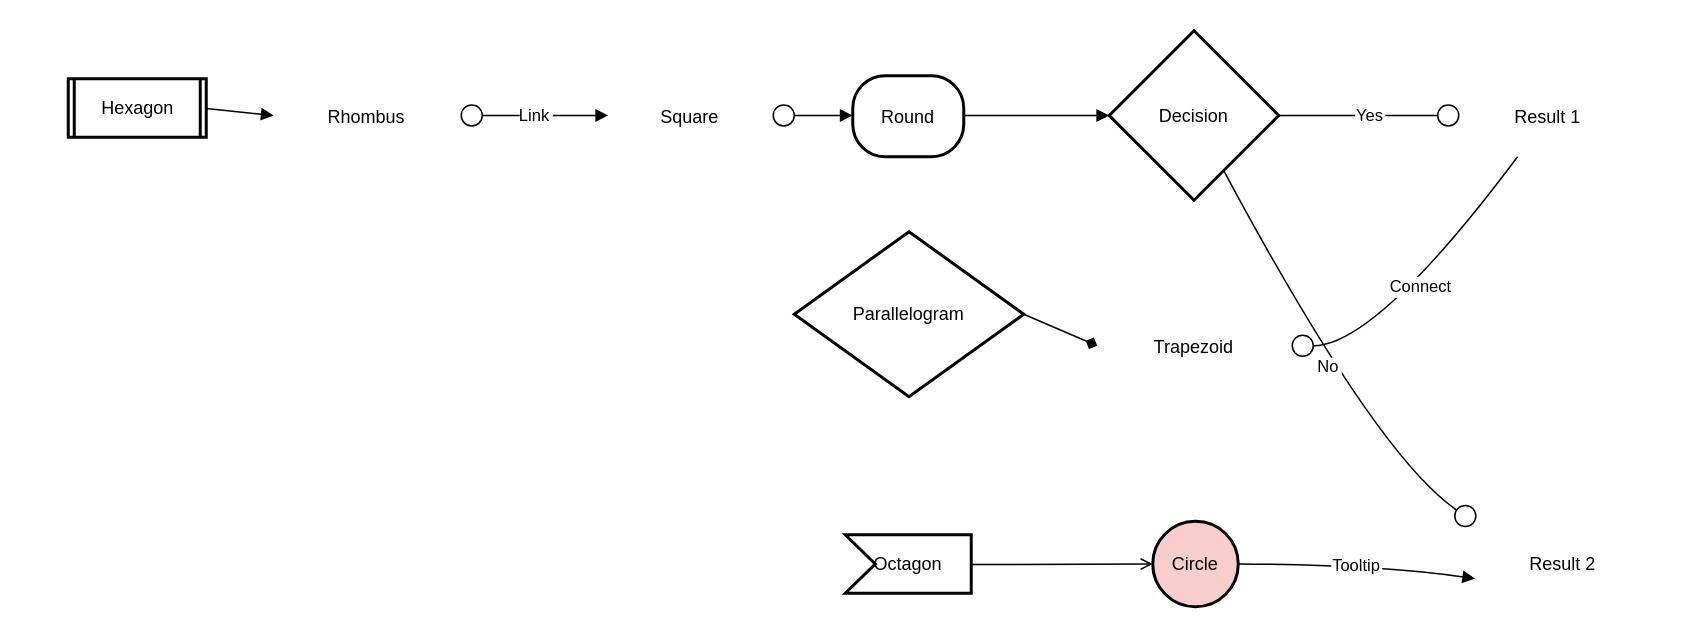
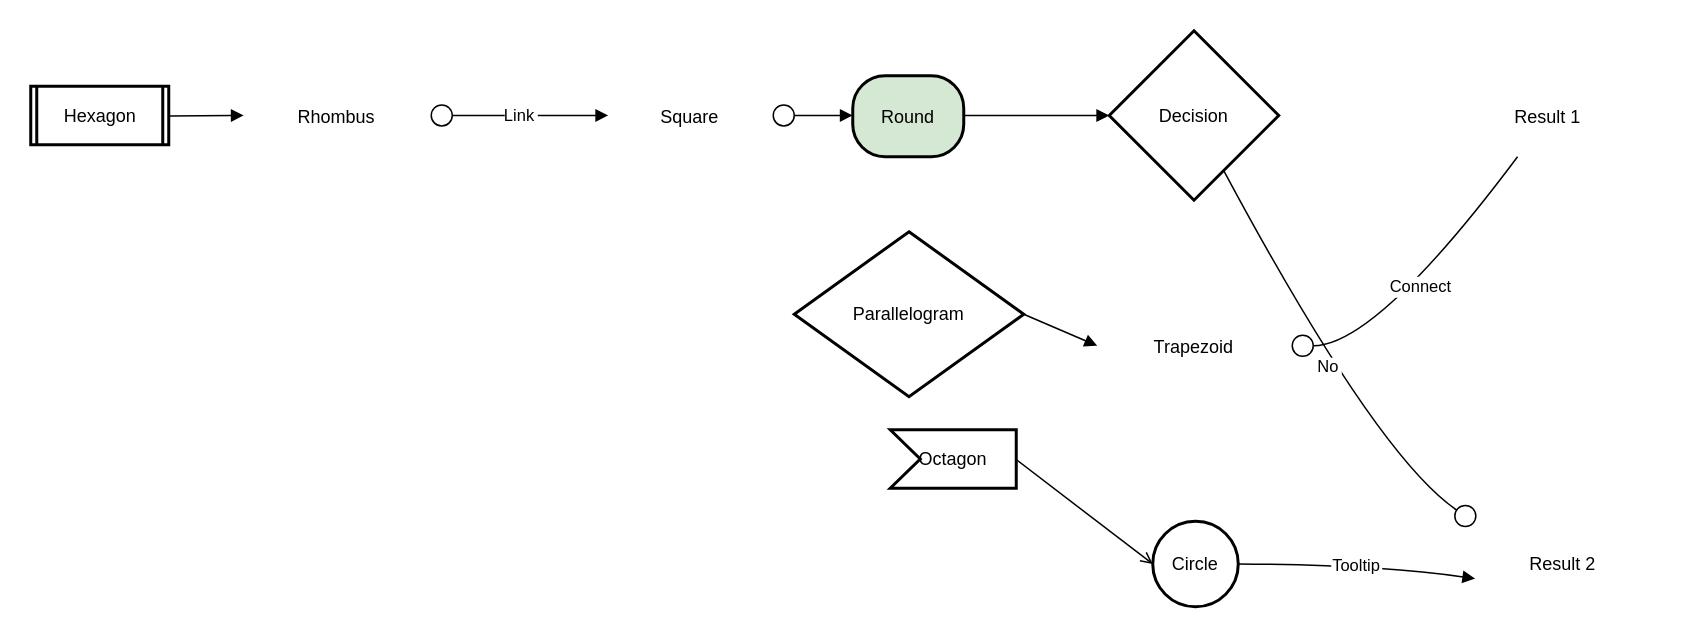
node "Hexagon": moved (137, 108) -> (100, 116)
edge "Decision" -> "Result 1": removed, label "Yes"
node "Rhombus": moved (367, 116) -> (337, 116)
node "Round": fillcolor #ffffff -> #d5e8d4
edge "Parallelogram" -> "Trapezoid": arrowhead diamond -> block
node "Octagon": moved (908, 564) -> (953, 459)
node "Circle": fillcolor #f8cecc -> #ffffff
